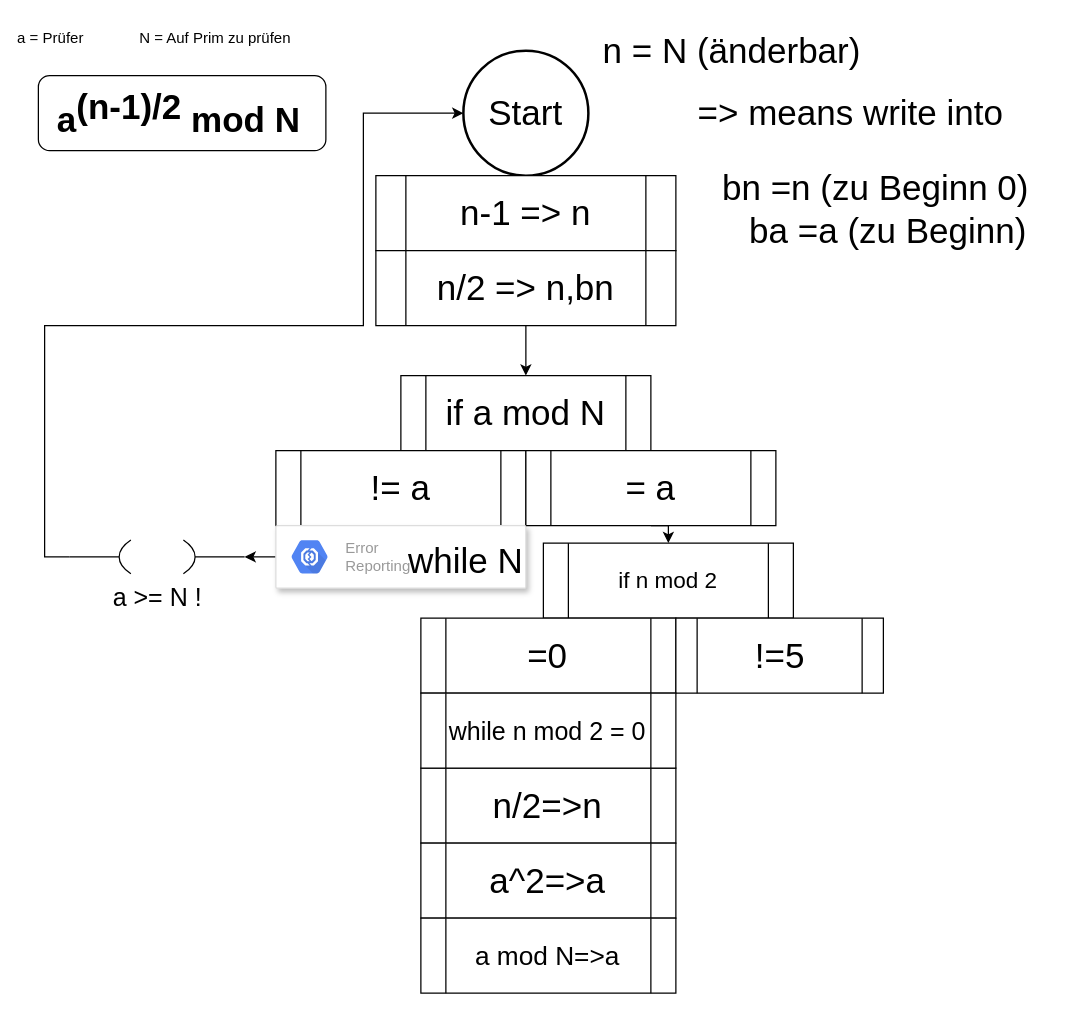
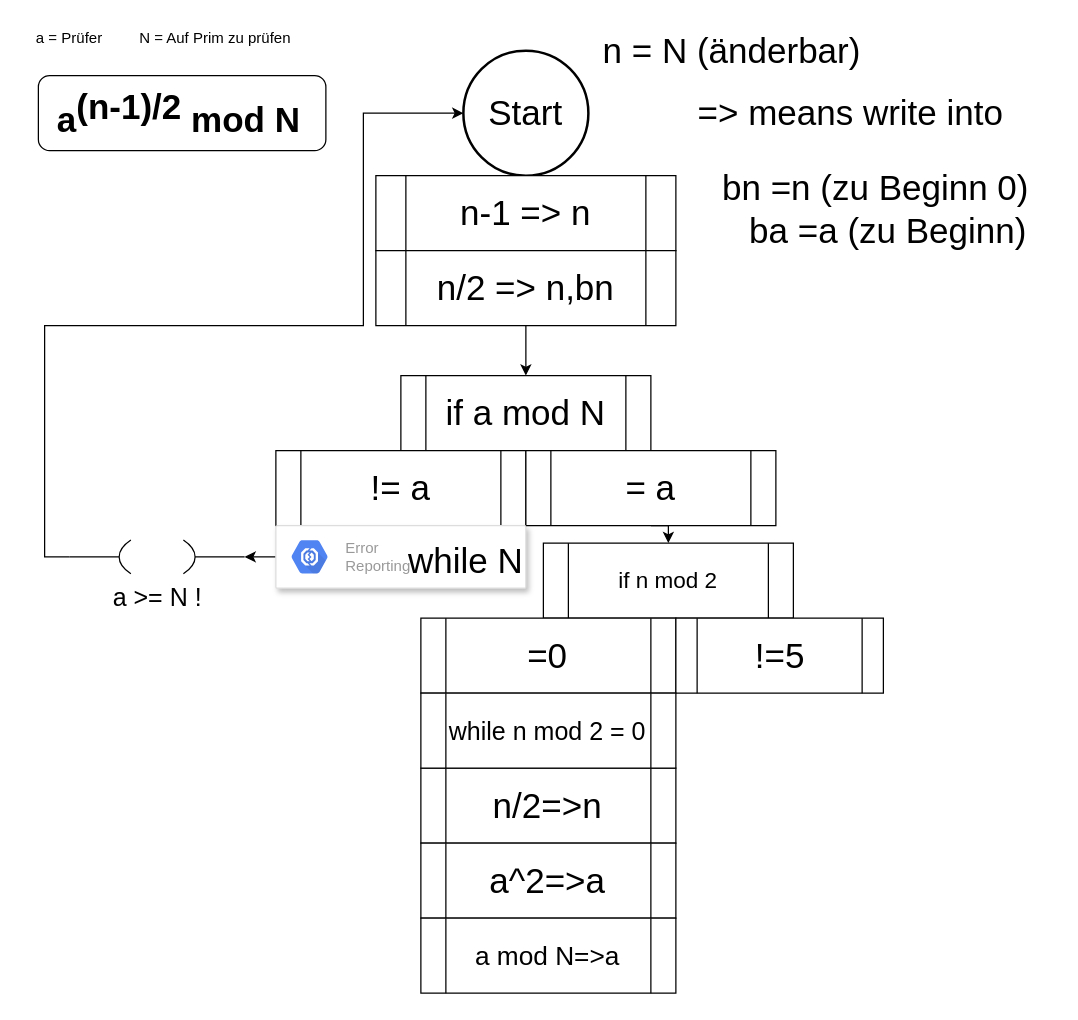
node "a = Prüfer": moved (51, 38) -> (69, 38)
